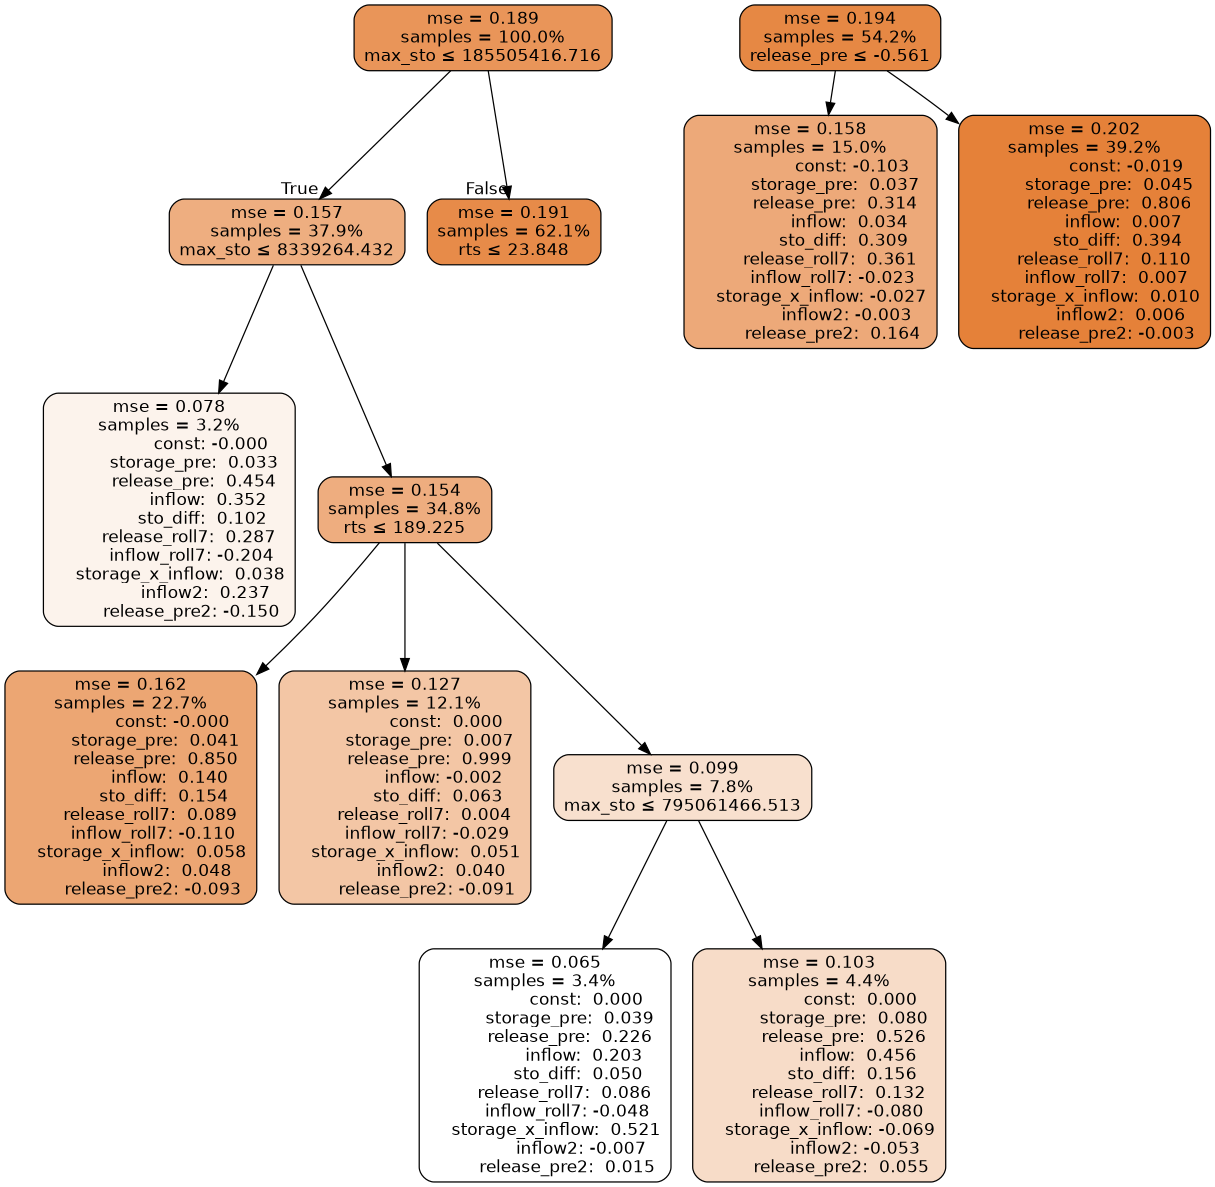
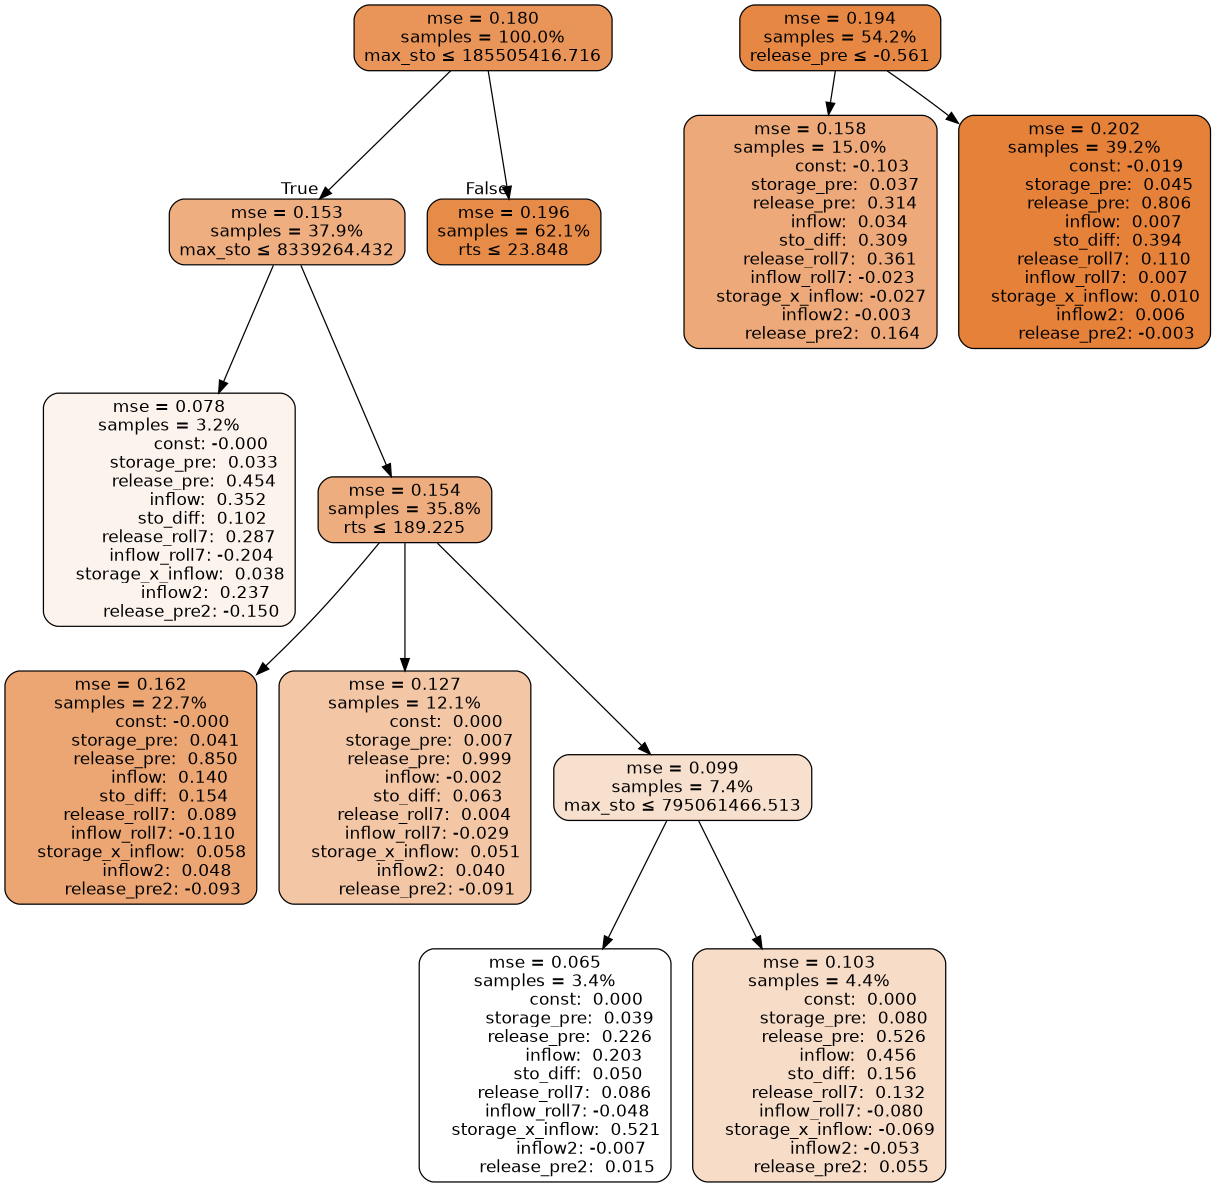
node "mse = 0.189 samples = 100.0% max_sto ≤ 185505416.716": label "mse = 0.189 samples = 100.0% max_sto ≤ 185505416.716" -> "mse = 0.180 samples = 100.0% max_sto ≤ 185505416.716"
node "mse = 0.157 samples = 37.9% max_sto ≤ 8339264.432": label "mse = 0.157 samples = 37.9% max_sto ≤ 8339264.432" -> "mse = 0.153 samples = 37.9% max_sto ≤ 8339264.432"
node "mse = 0.191 samples = 62.1% rts ≤ 23.848": label "mse = 0.191 samples = 62.1% rts ≤ 23.848" -> "mse = 0.196 samples = 62.1% rts ≤ 23.848"
node "mse = 0.154 samples = 34.8% rts ≤ 189.225": label "mse = 0.154 samples = 34.8% rts ≤ 189.225" -> "mse = 0.154 samples = 35.8% rts ≤ 189.225"
node "mse = 0.099 samples = 7.8% max_sto ≤ 795061466.513": label "mse = 0.099 samples = 7.8% max_sto ≤ 795061466.513" -> "mse = 0.099 samples = 7.4% max_sto ≤ 795061466.513"
